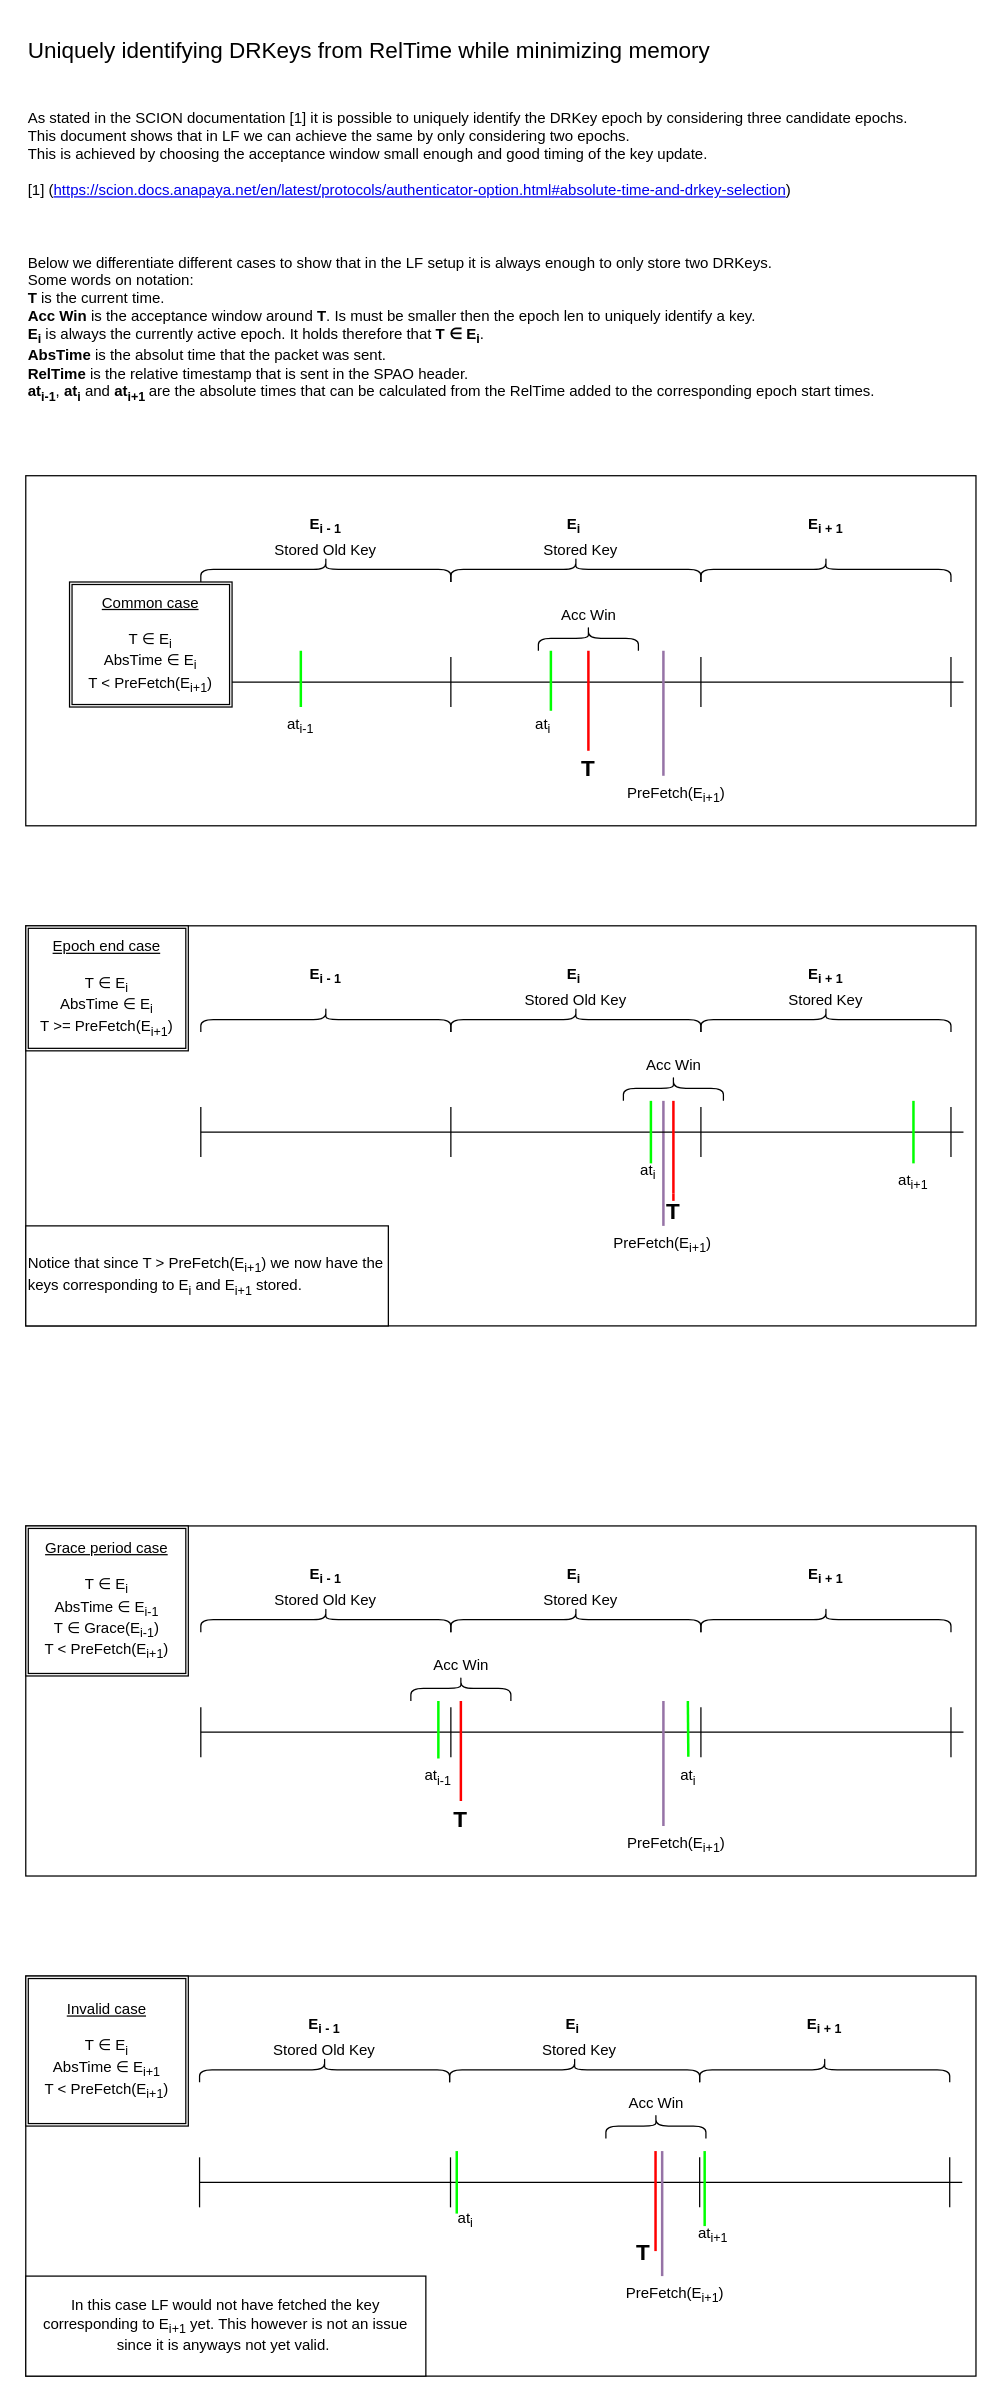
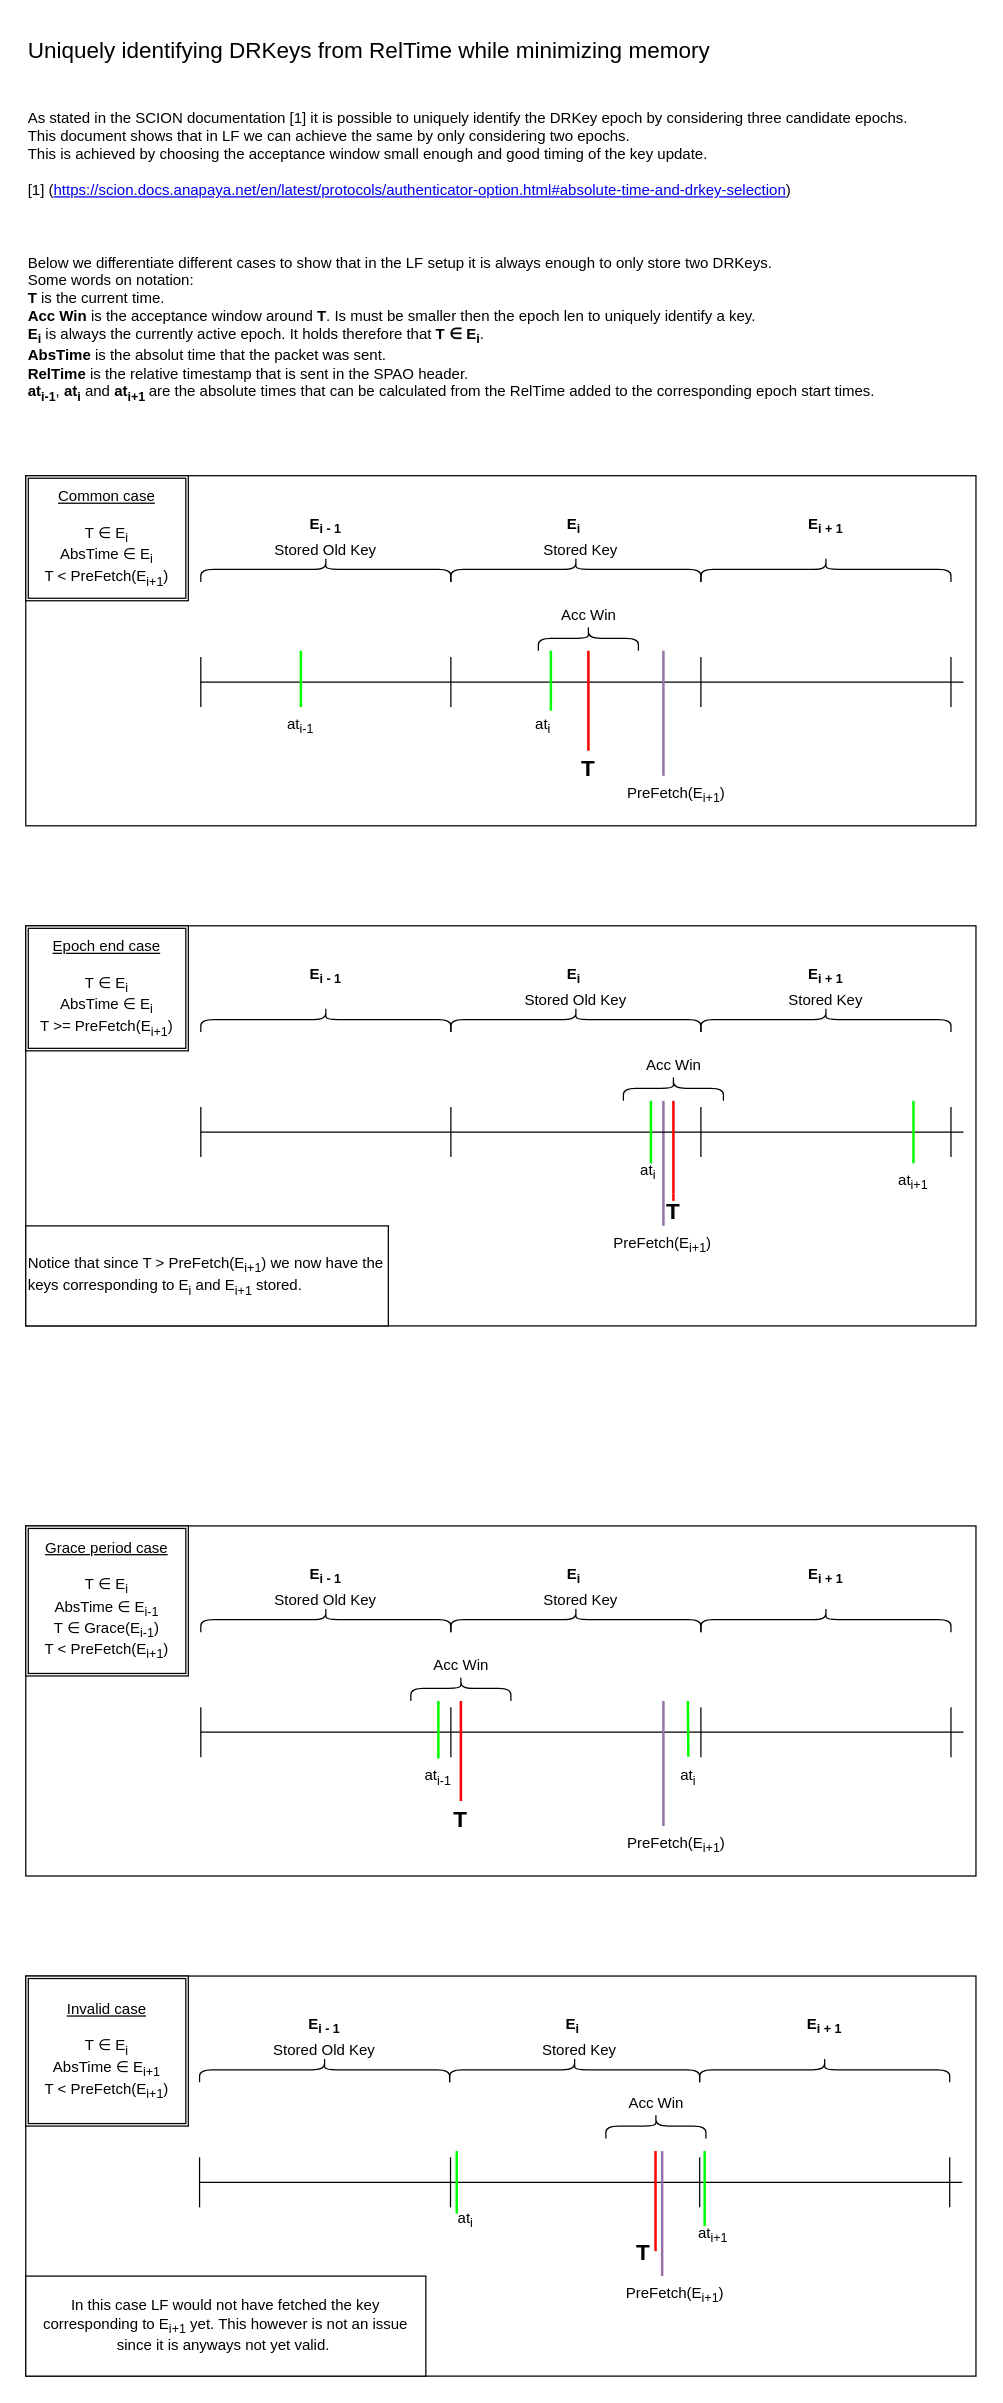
node "Common case T ∈ Ei AbsTime ∈ Ei T < PreFetch(Ei+1)": moved (151, 644) -> (107, 538)
